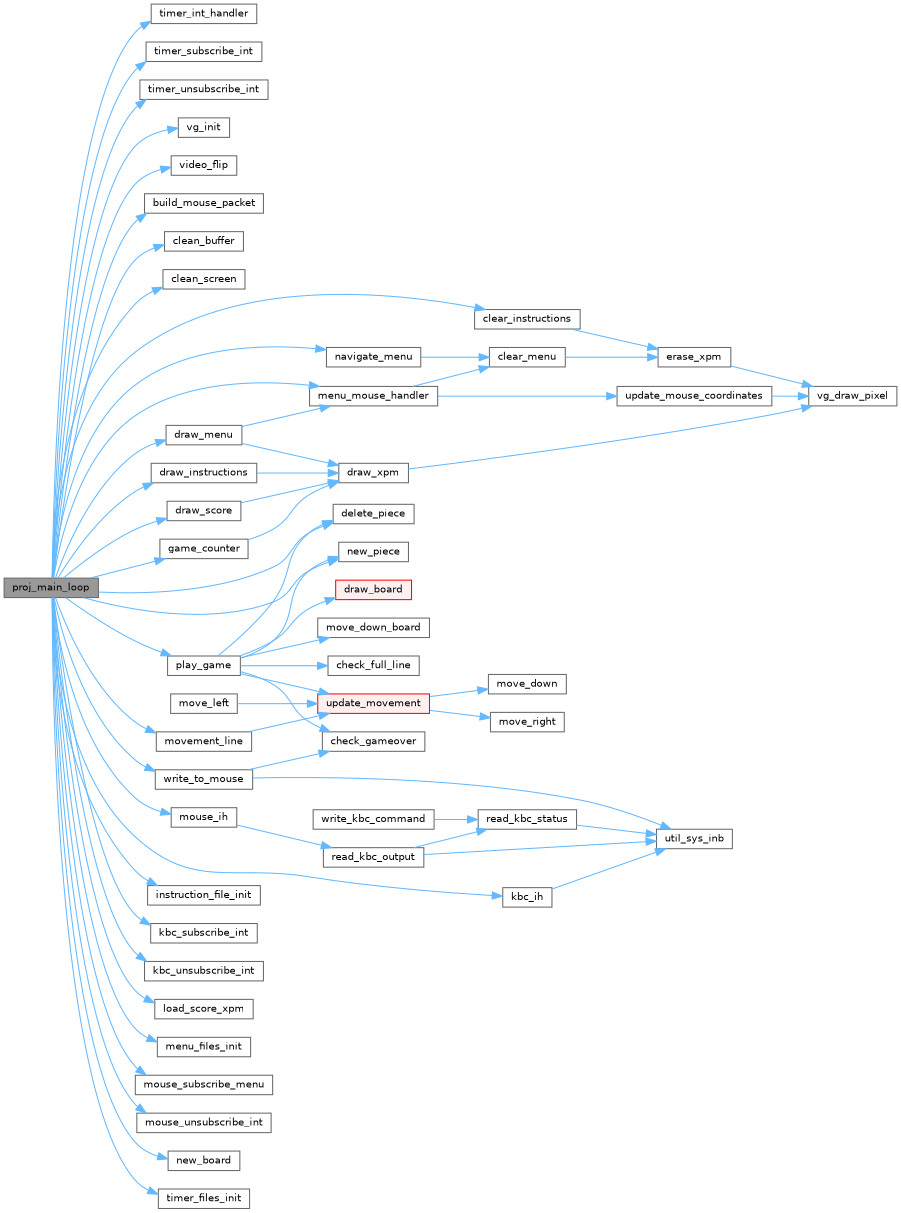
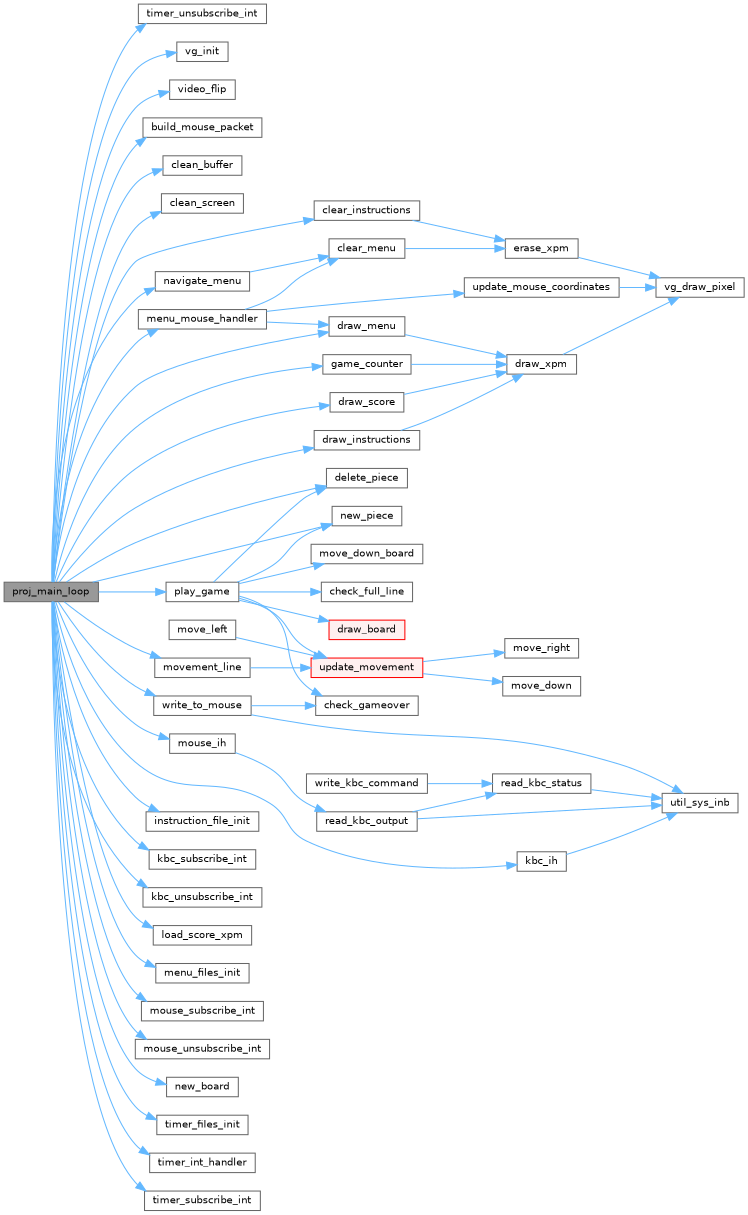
edge "draw_menu" -> "menu_mouse_handler": reversed
node "mouse_subscribe_menu": label "mouse_subscribe_menu" -> "mouse_subscribe_int"
